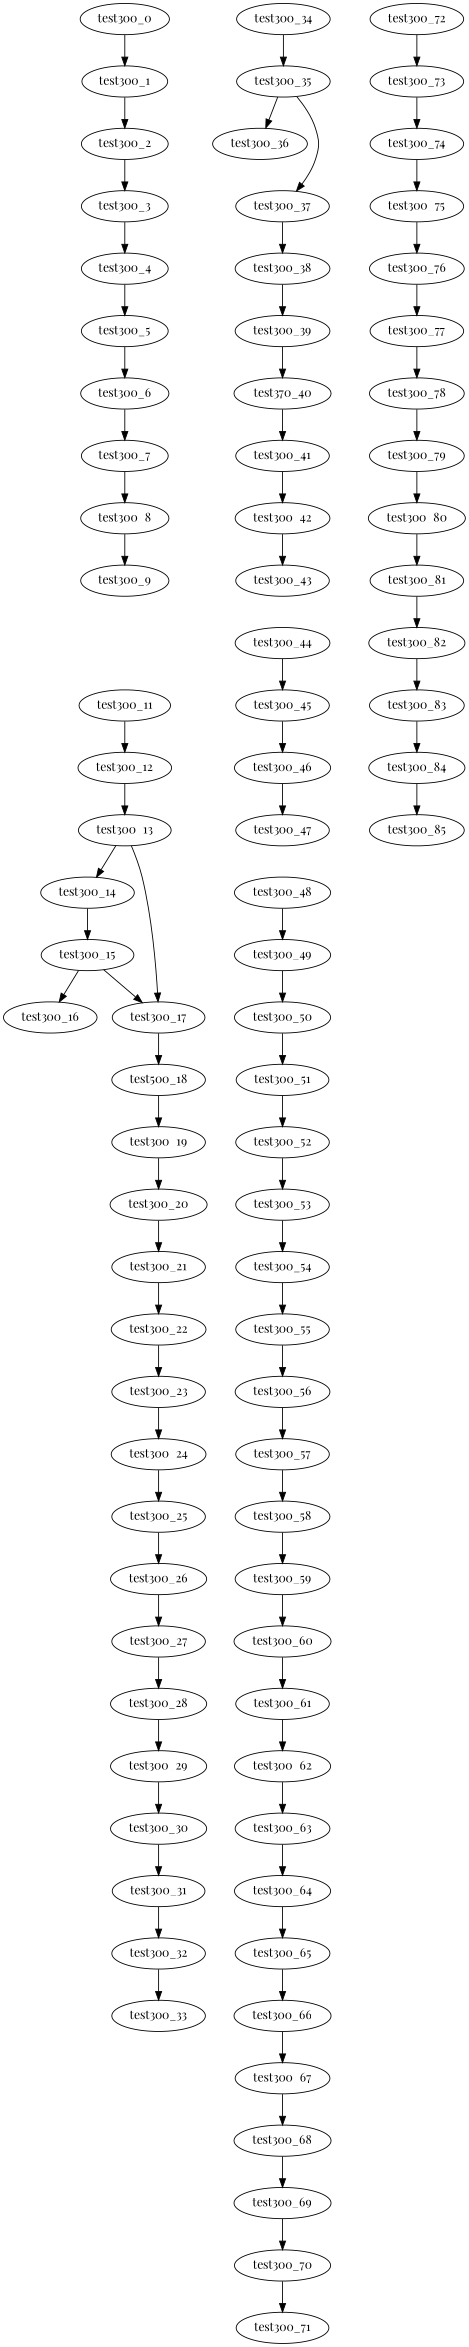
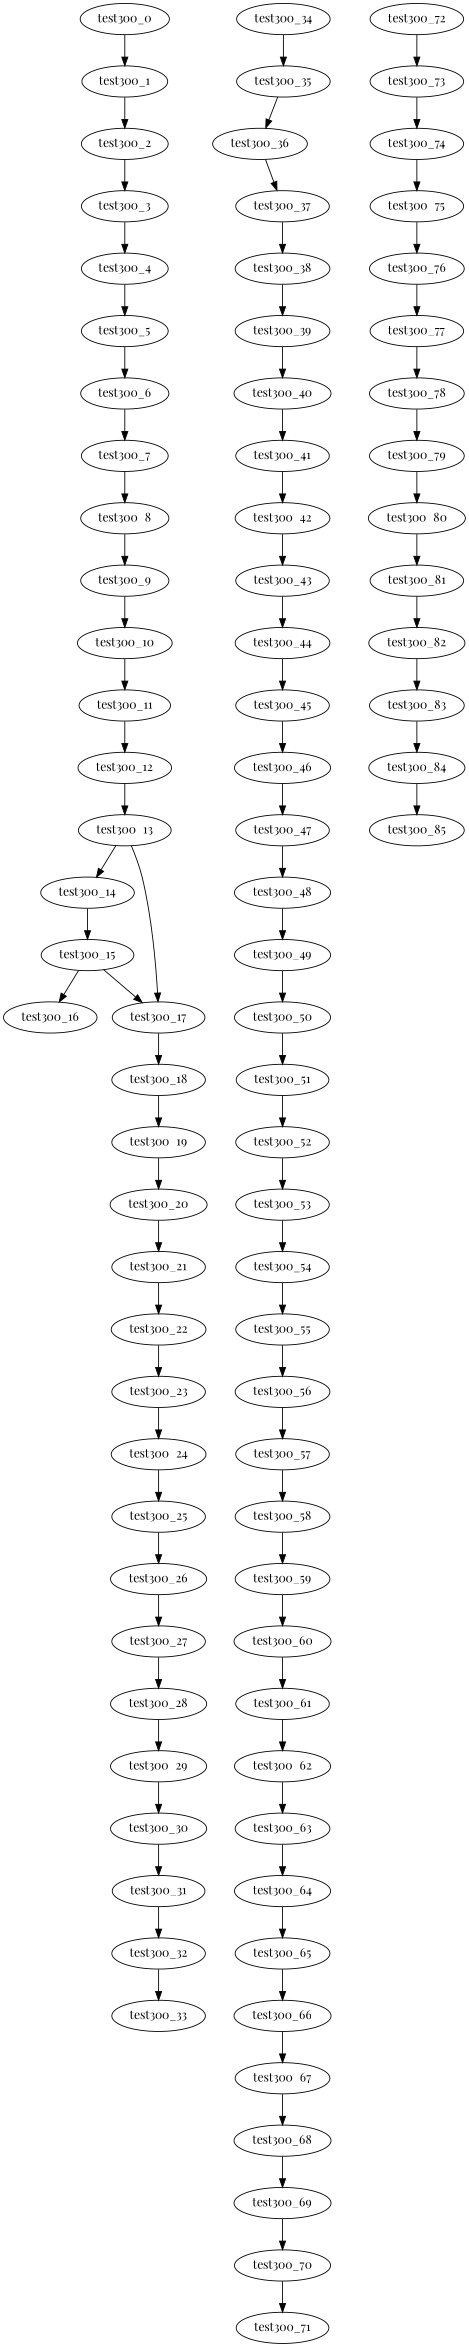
edge "test300_35" -> "test300_37": now "test300_36" -> "test300_37"
node "test370_40": label "test370_40" -> "test300_40"
edge "test300_43" -> "test300_44": added
node "test300_10": added
edge "test300_47" -> "test300_48": added
node "test500_18": label "test500_18" -> "test300_18"
